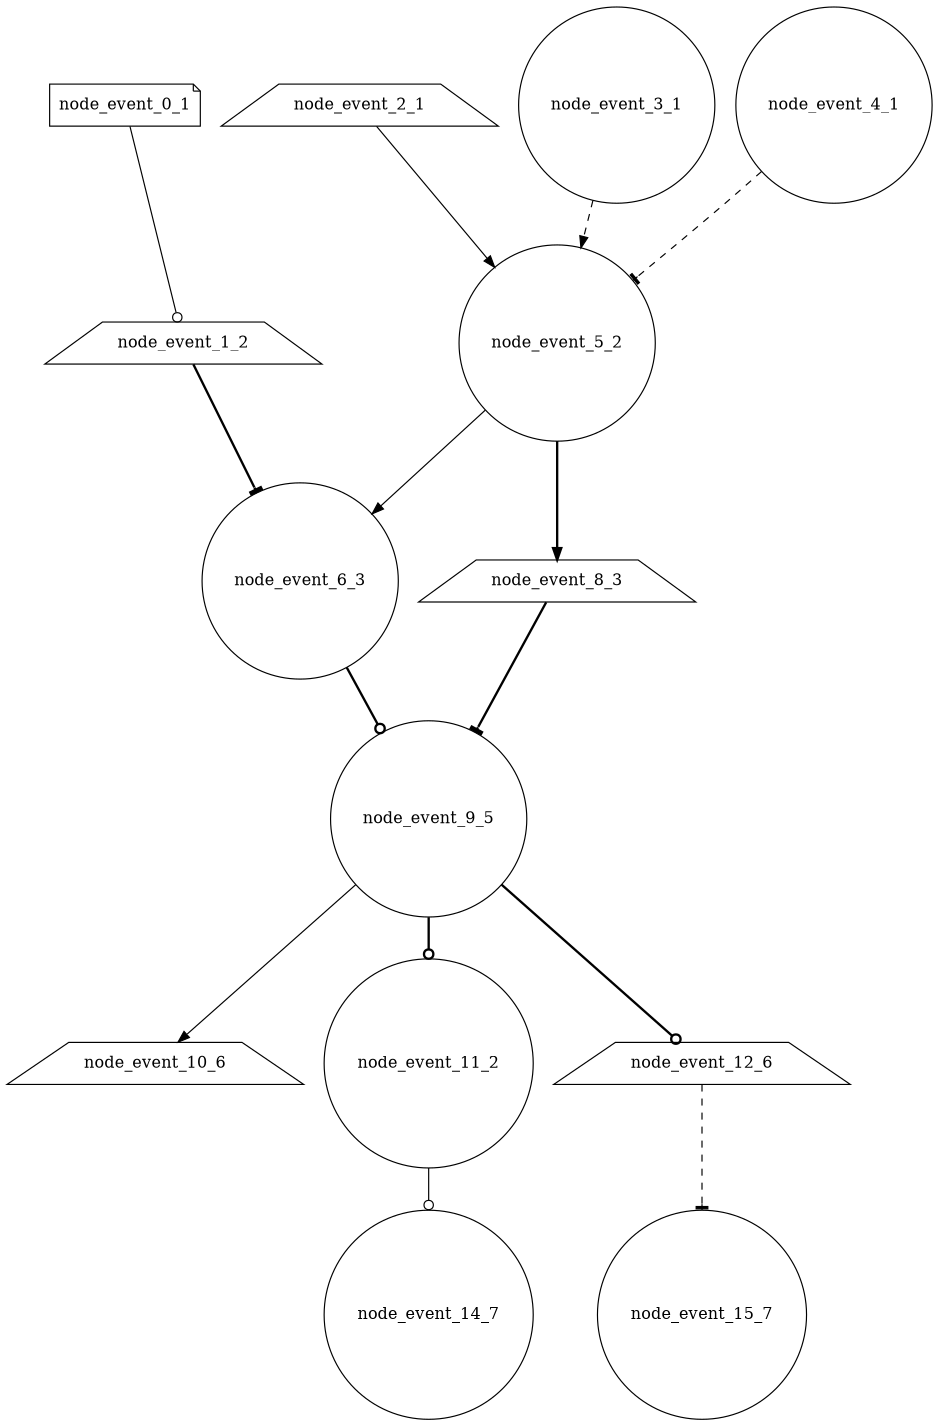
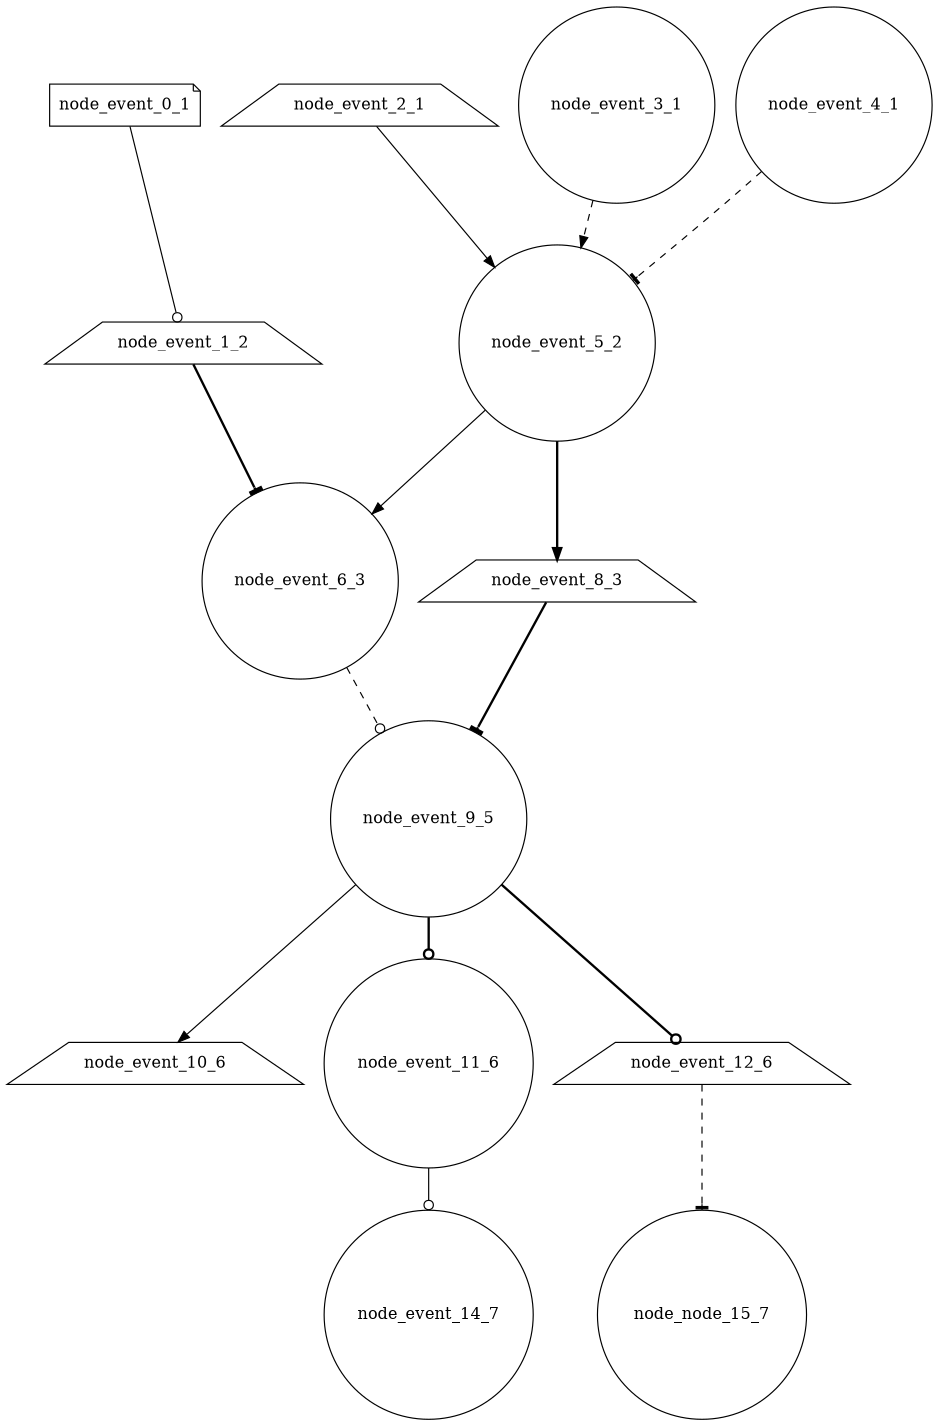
edge "node_event_6_3" -> "node_event_9_5": style bold -> dashed
node "node_event_11_2": label "node_event_11_2" -> "node_event_11_6"
node "node_event_15_7": label "node_event_15_7" -> "node_node_15_7"
